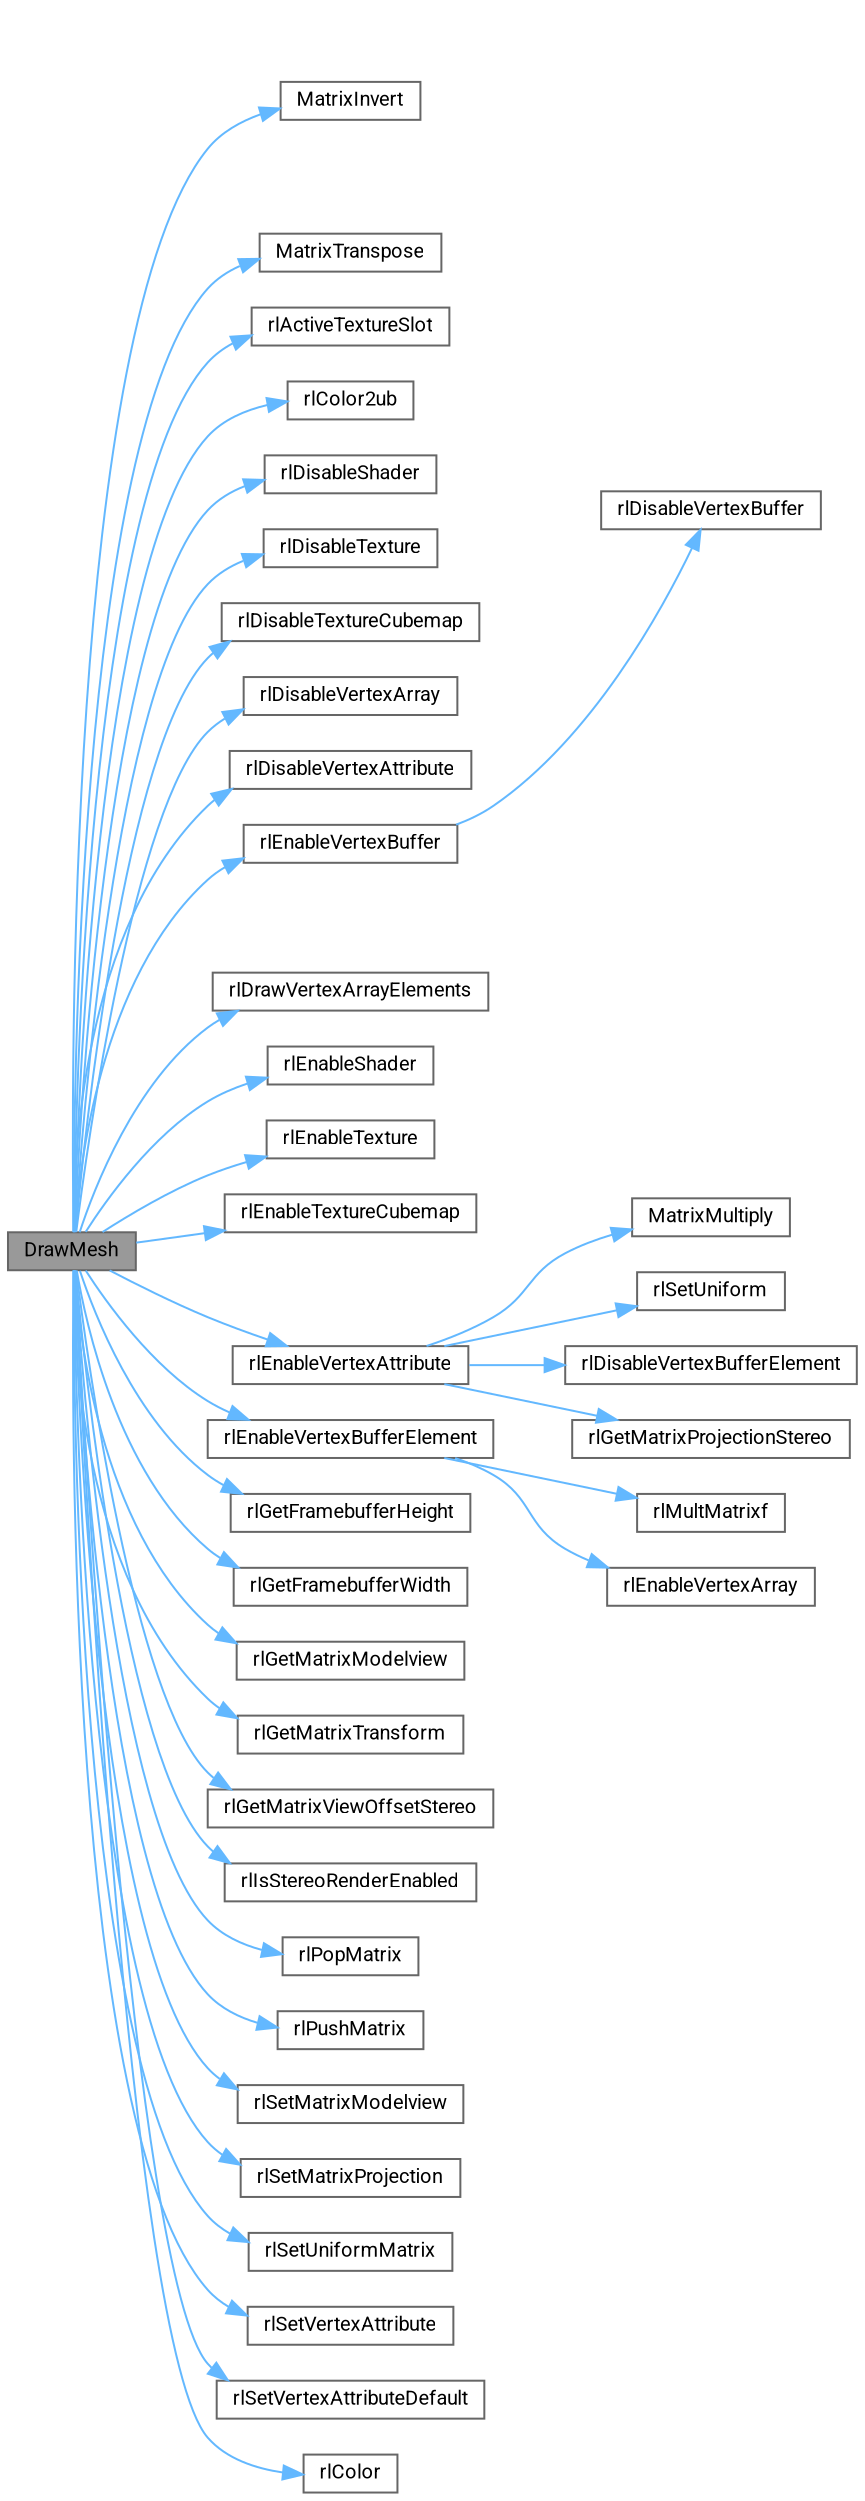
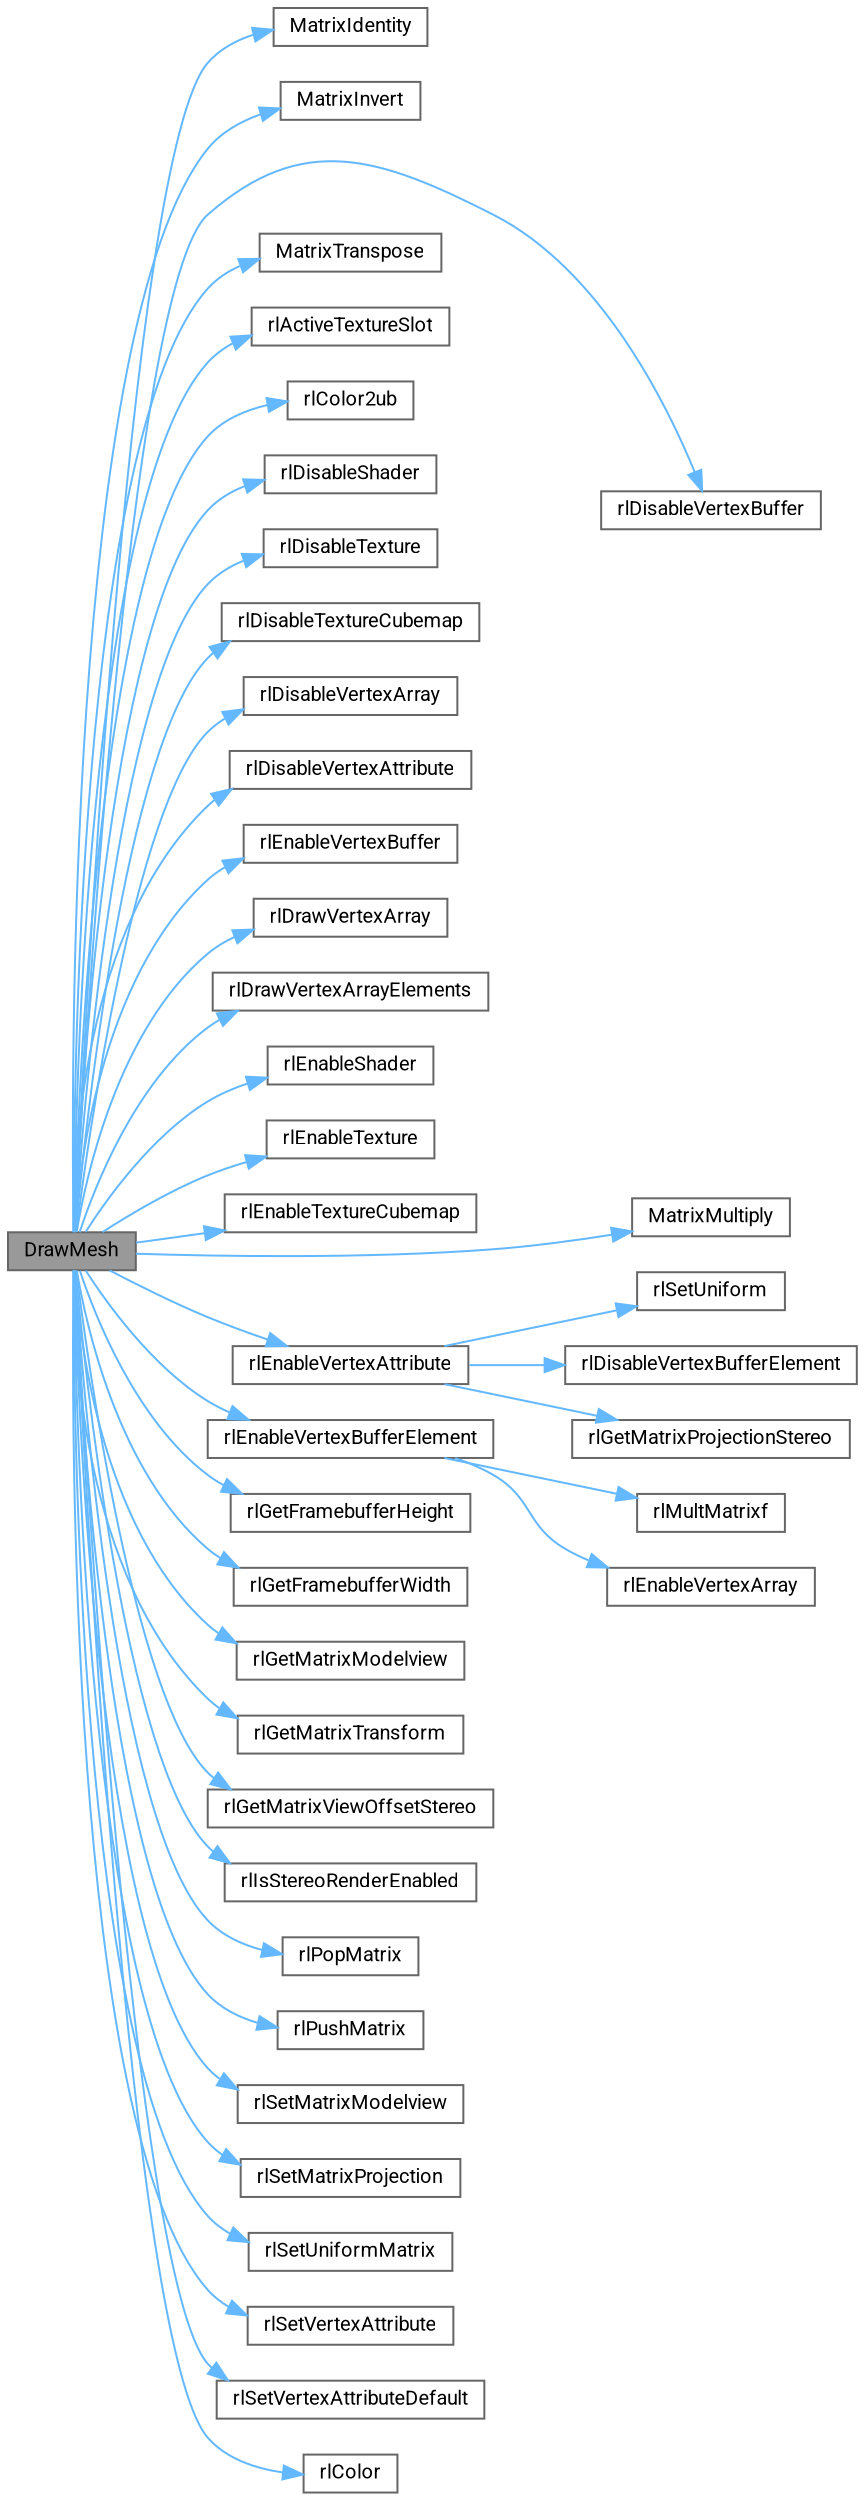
node "MatrixIdentity": added
edge "rlEnableVertexBuffer" -> "rlDisableVertexBuffer": now "DrawMesh" -> "rlDisableVertexBuffer"
node "rlDrawVertexArray": added
edge "rlEnableVertexAttribute" -> "MatrixMultiply": now "DrawMesh" -> "MatrixMultiply"
